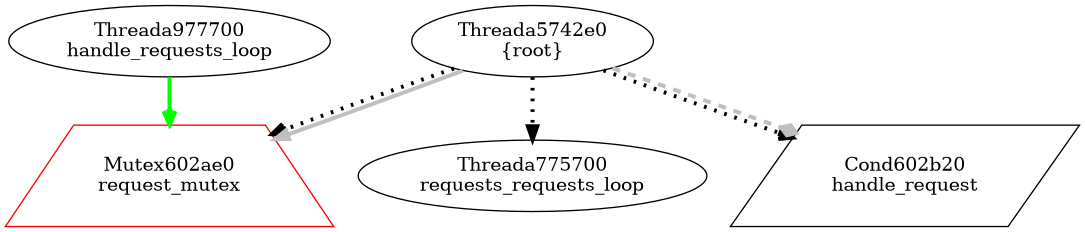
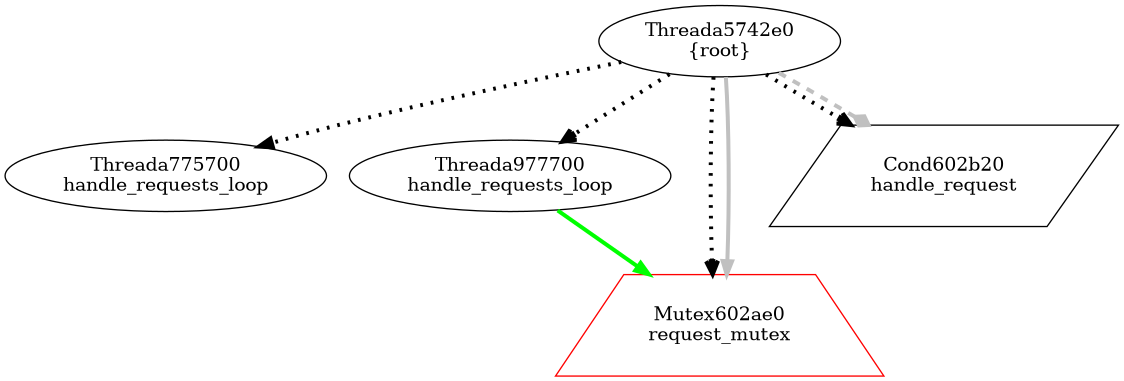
edge "Threada977700 handle_requests_loop" -> "Mutex602ae0 request_mutex": arrowhead open -> normal
edge "Threada5742e0 {root}" -> "Threada977700 handle_requests_loop": added
node "Threada775700 requests_requests_loop": label "Threada775700 requests_requests_loop" -> "Threada775700 handle_requests_loop"
